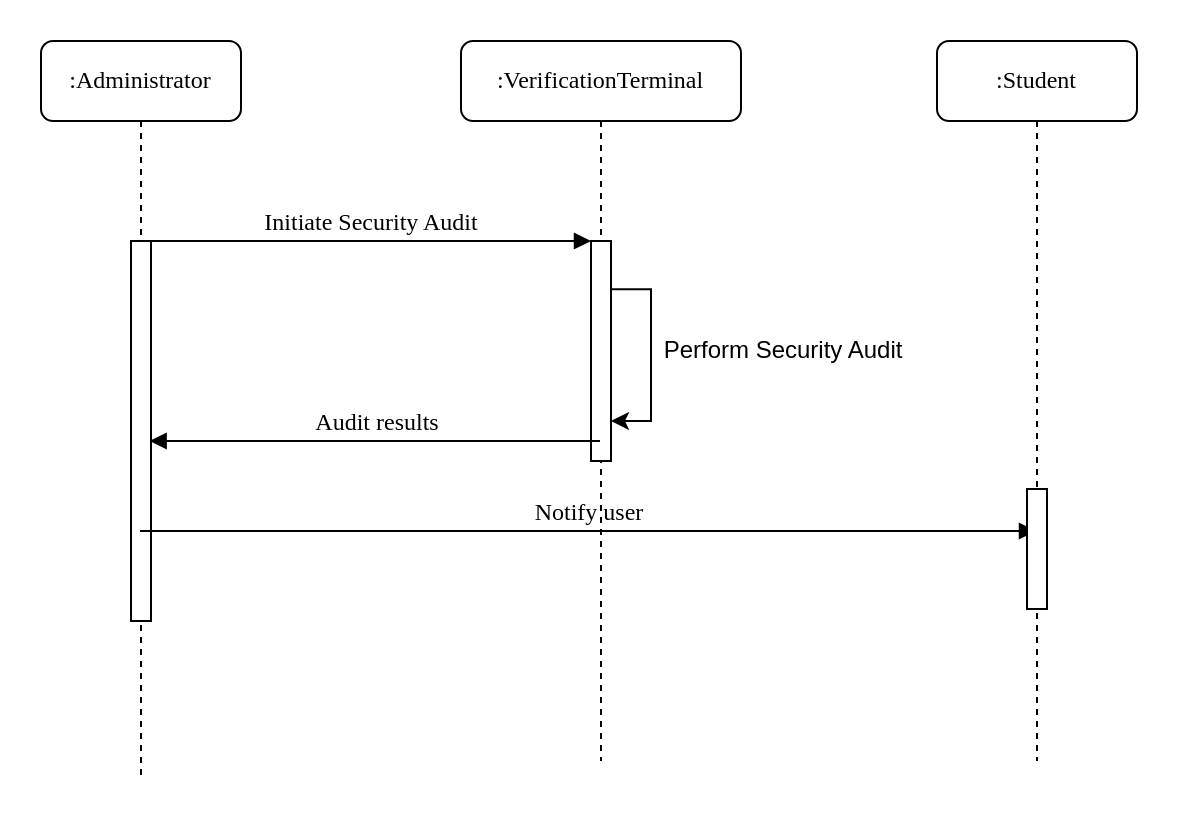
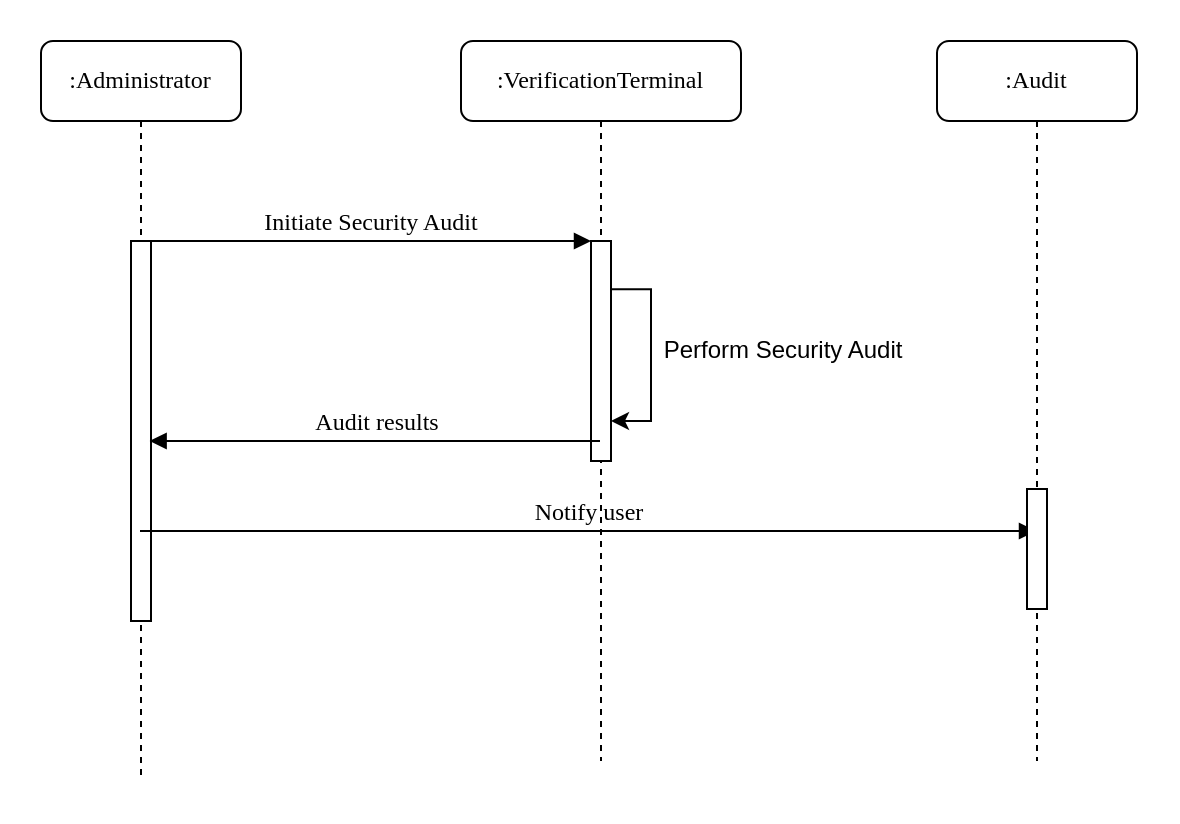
node ":Student": label ":Student" -> ":Audit"
